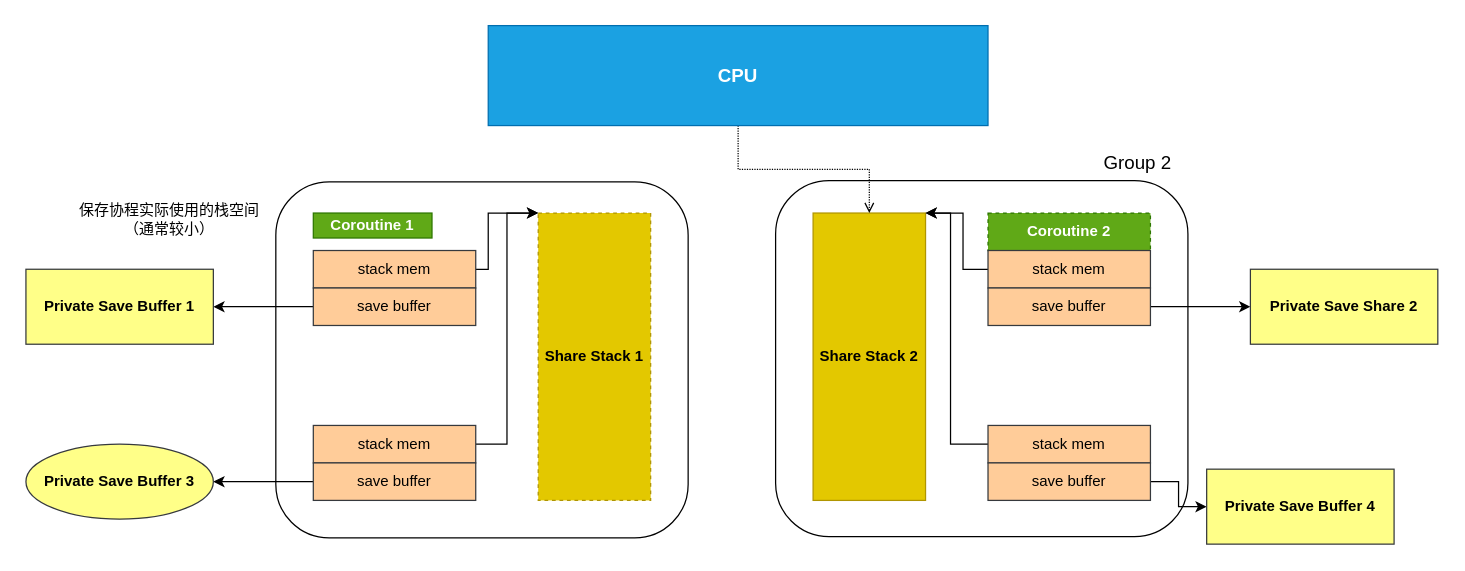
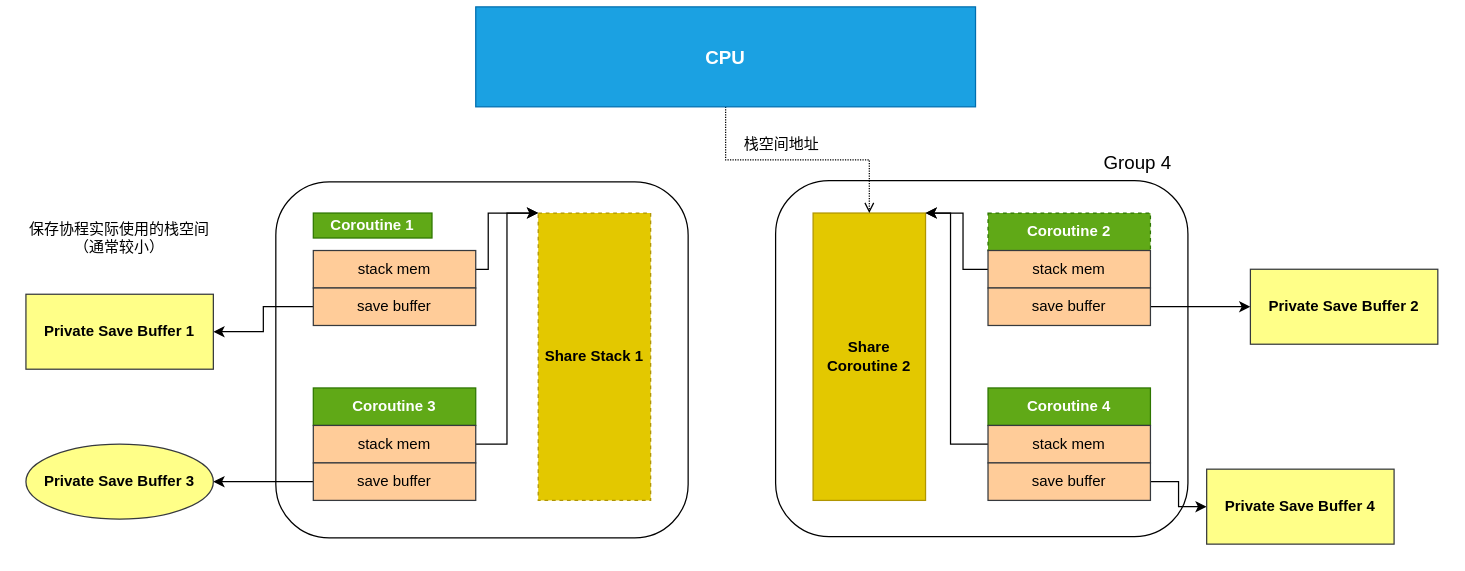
node "CPU": moved (738, 76) -> (726, 57)
node "栈空间地址": added
node "Group 2": label "Group 2" -> "Group 4"
node "保存协程实际使用的栈空间 （通常较小）": moved (169, 219) -> (119, 238)
node "Private Save Buffer 1": moved (119, 307) -> (119, 332)
node "Private Save Share 2": label "Private Save Share 2" -> "Private Save Buffer 2"
node "Share Stack 2": label "Share Stack 2" -> "Share Coroutine 2"
node "Coroutine 3": added
node "Coroutine 4": added
